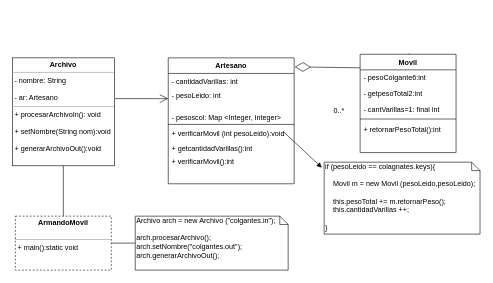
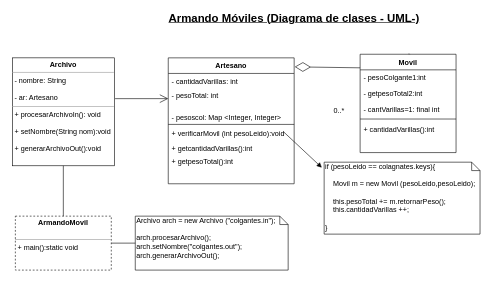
node "Armando Móviles (Diagrama de clases - UML-)": added
node "- pesoColgante6:int": label "- pesoColgante6:int" -> "- pesoColgante1:int"
node "- pesoLeido: int": label "- pesoLeido: int" -> "- pesoTotal: int"
node "+ retornarPesoTotal():int": label "+ retornarPesoTotal():int" -> "+ cantidadVarillas():int"
node "+ verificarMovil():int": label "+ verificarMovil():int" -> "+ getpesoTotal():int"
